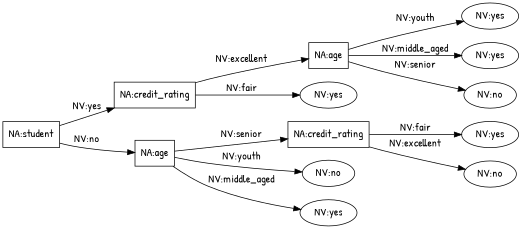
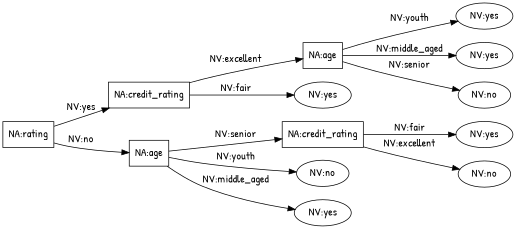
node "NA:student": label "NA:student" -> "NA:rating"
